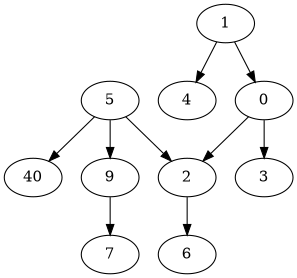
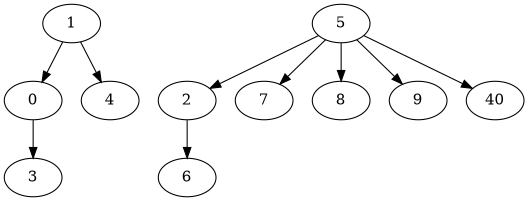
node "8": added
edge "0" -> "2": removed
edge "9" -> "7": now "5" -> "7"
